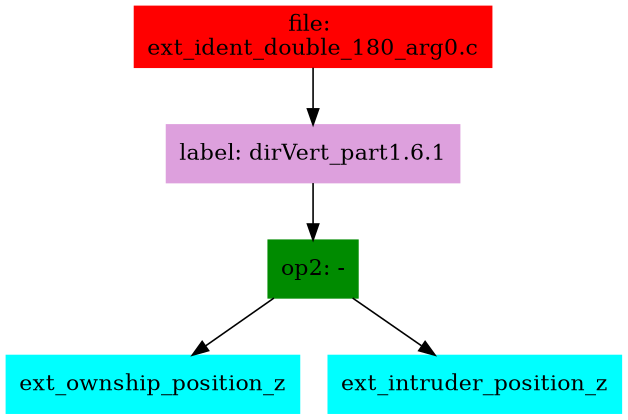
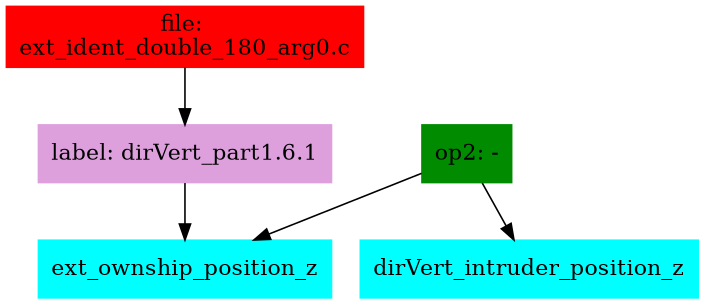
edge "label: dirVert_part1.6.1" -> "op2: -": now "label: dirVert_part1.6.1" -> "ext_ownship_position_z"
node "ext_intruder_position_z": label "ext_intruder_position_z" -> "dirVert_intruder_position_z"
